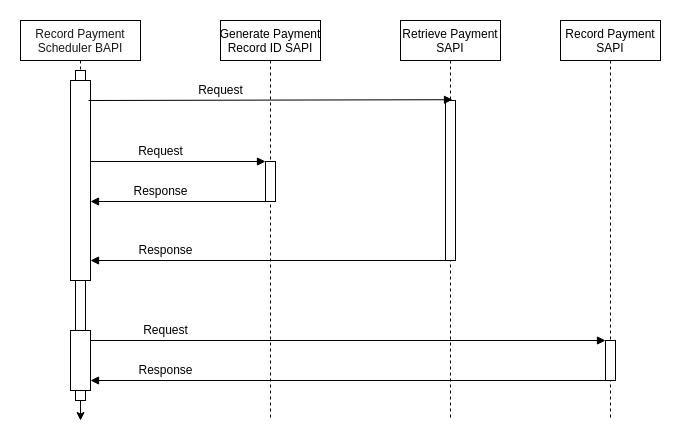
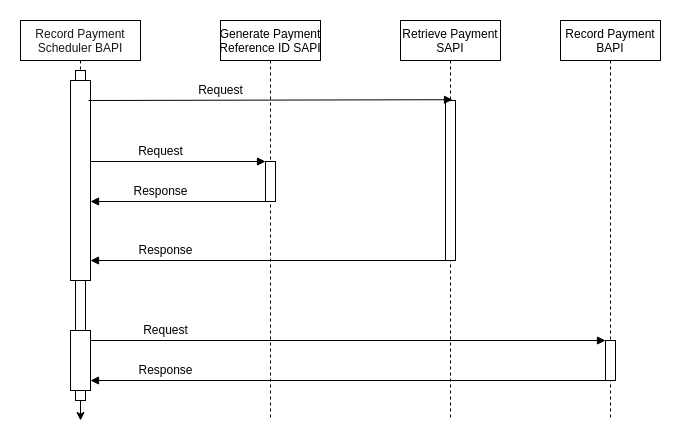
node "Generate Payment Record ID SAPI": label "Generate Payment Record ID SAPI" -> "Generate Payment Reference ID SAPI"
node "Record Payment SAPI": label "Record Payment SAPI" -> "Record Payment BAPI"
